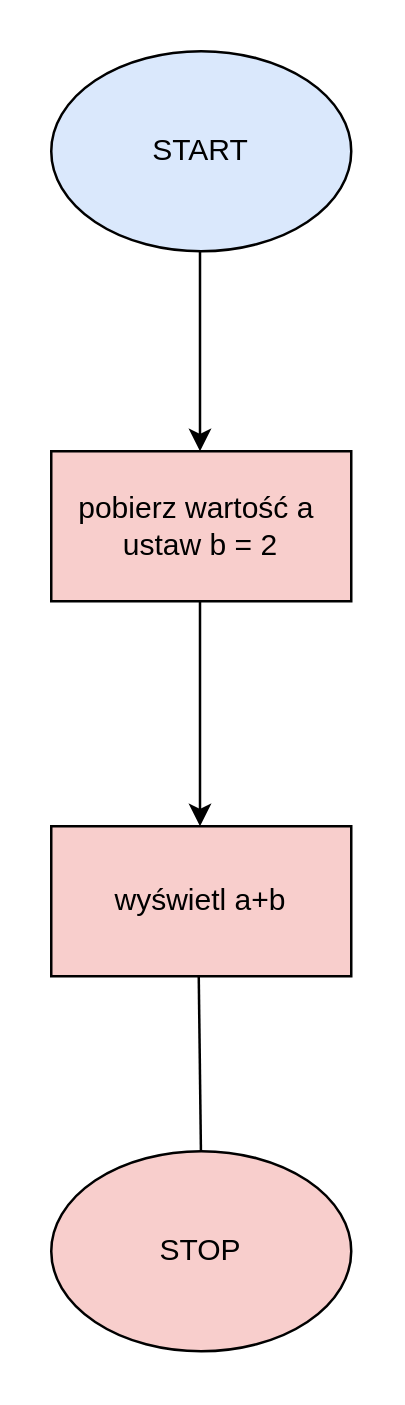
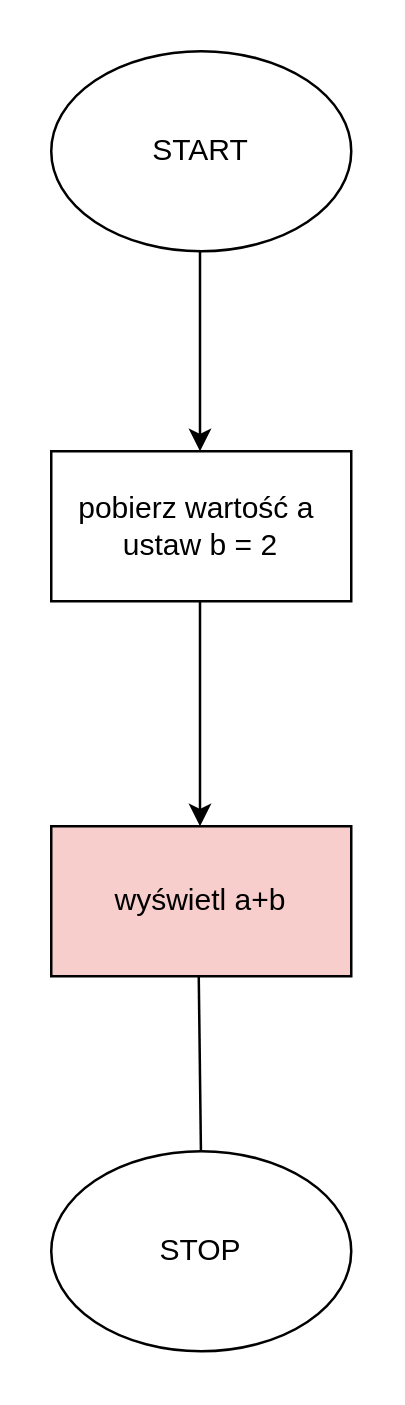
node "START": fillcolor #dae8fc -> #ffffff
node "pobierz wartość a ustaw b = 2": fillcolor #f8cecc -> #ffffff
node "STOP": fillcolor #f8cecc -> #ffffff
